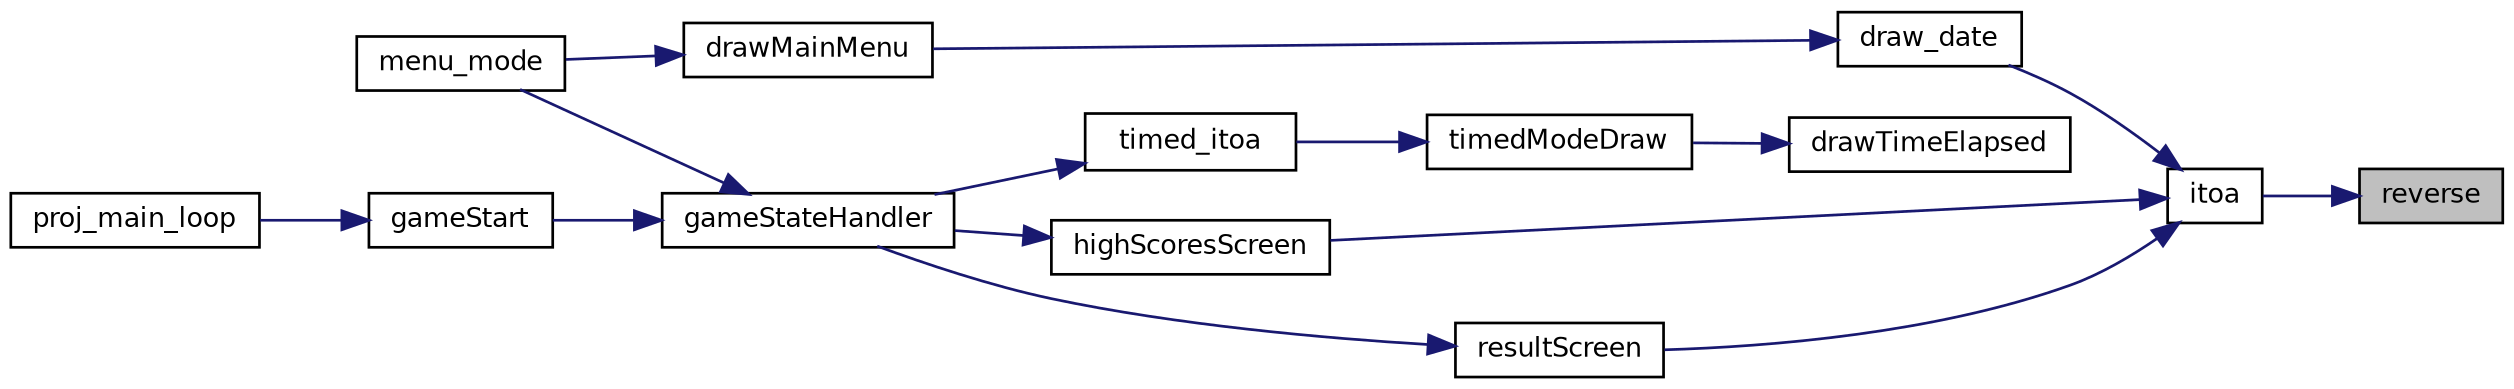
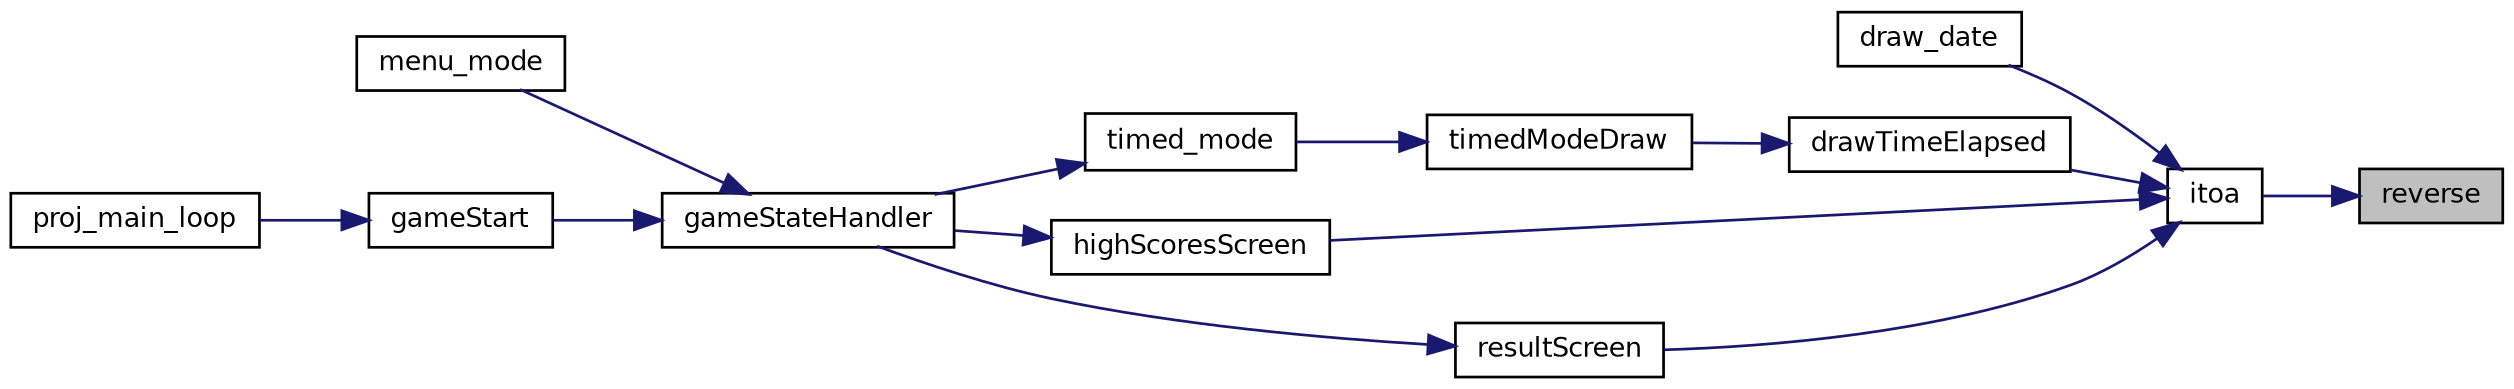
node "drawMainMenu": removed
node "timed_itoa": label "timed_itoa" -> "timed_mode"
edge "drawTimeElapsed" -> "itoa": added
